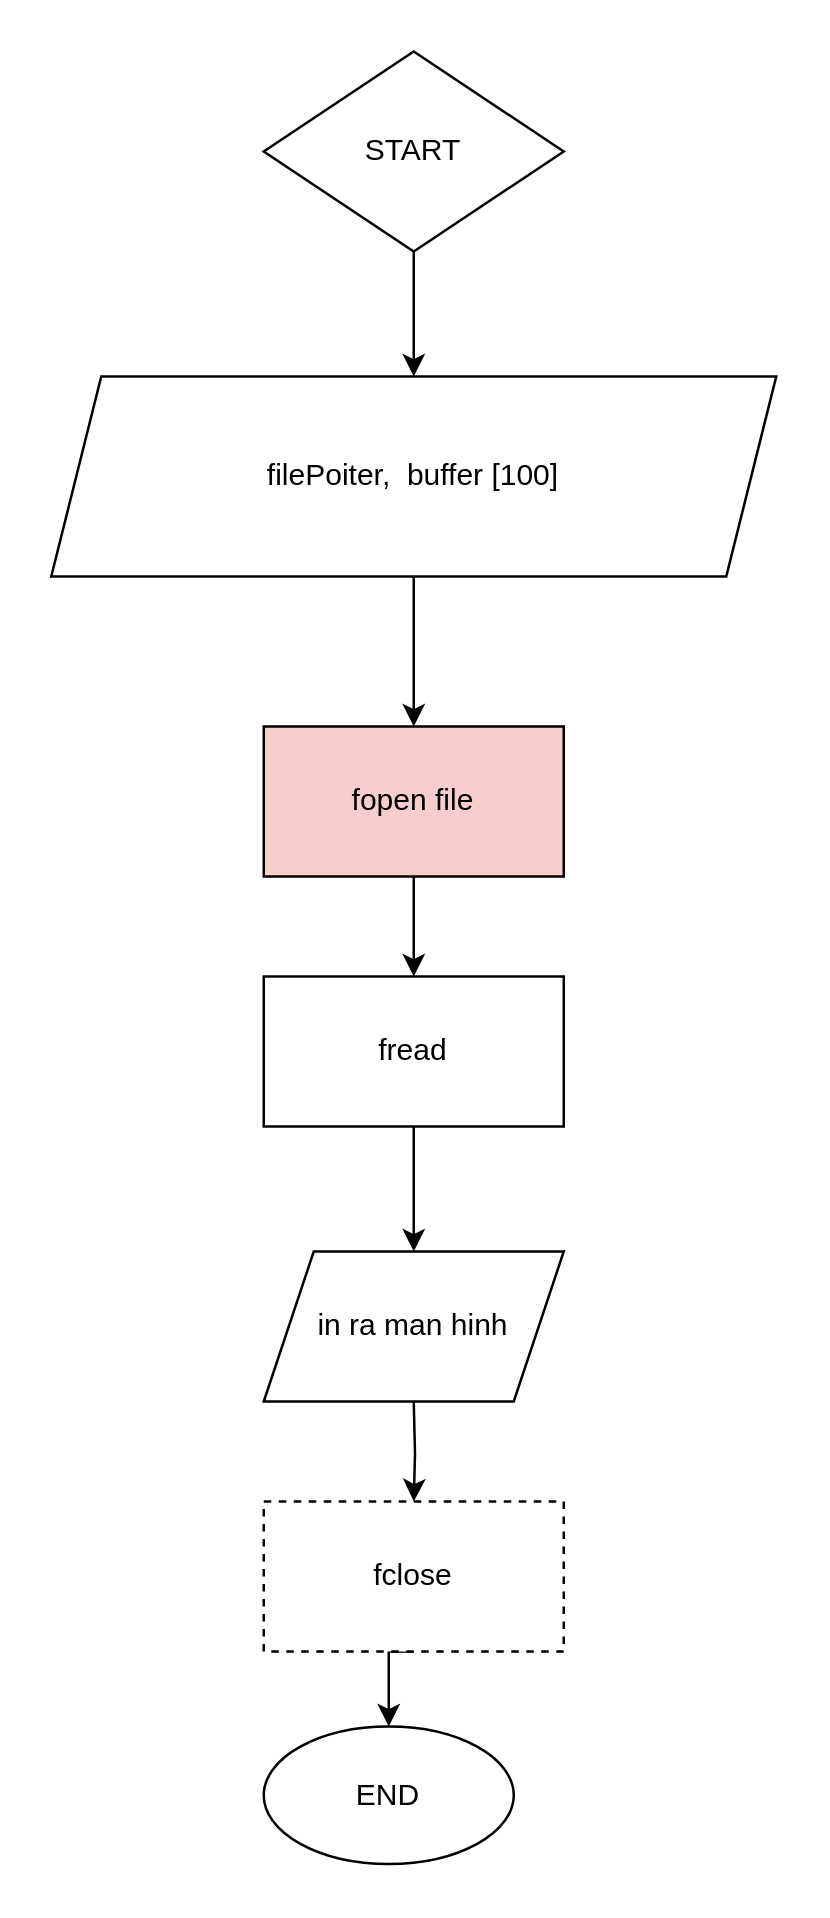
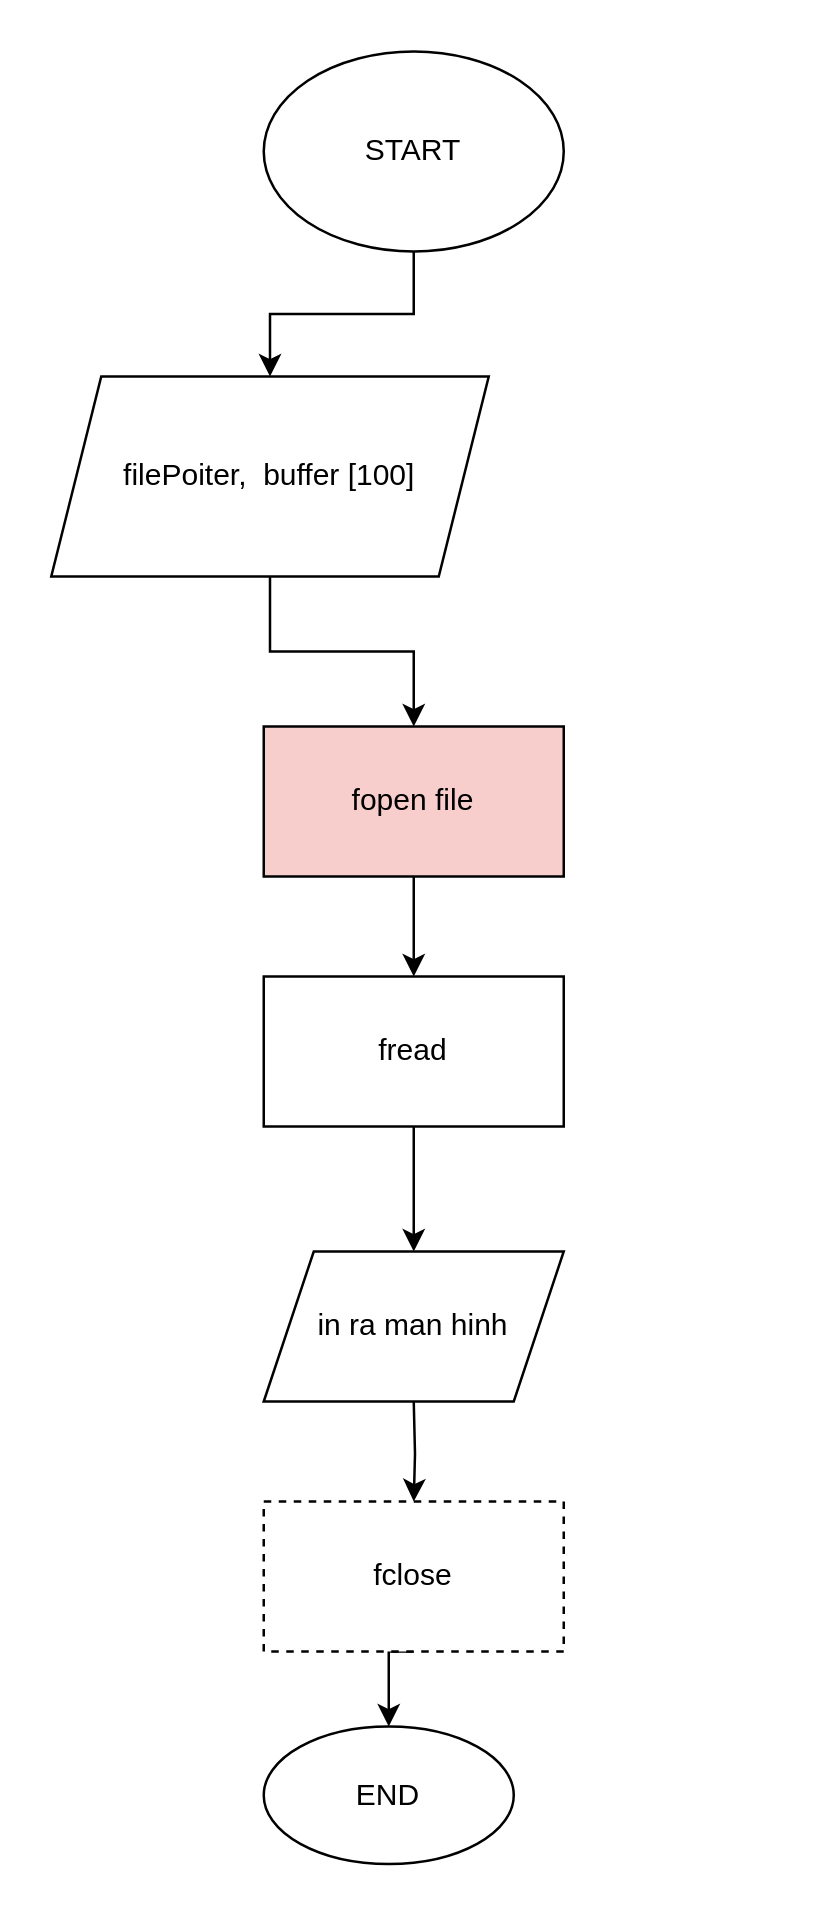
node "START": shape diamond -> ellipse
node "filePoiter, buffer [100]": size 725x200 -> 438x200
